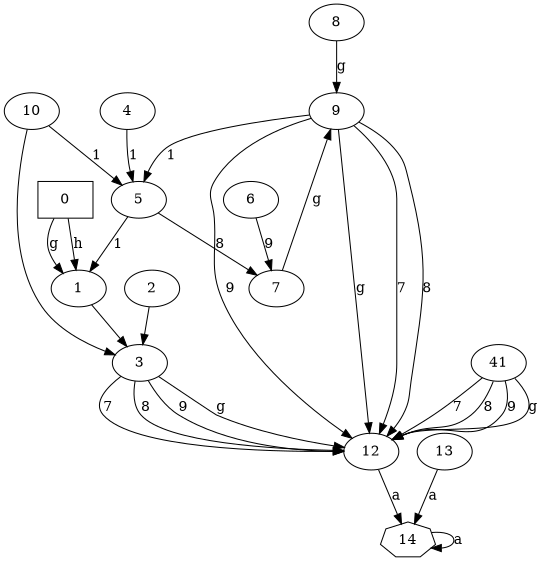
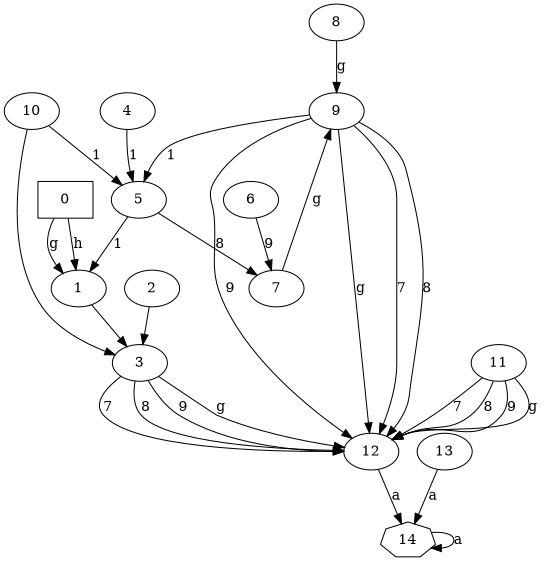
node "41": label "41" -> "11"
